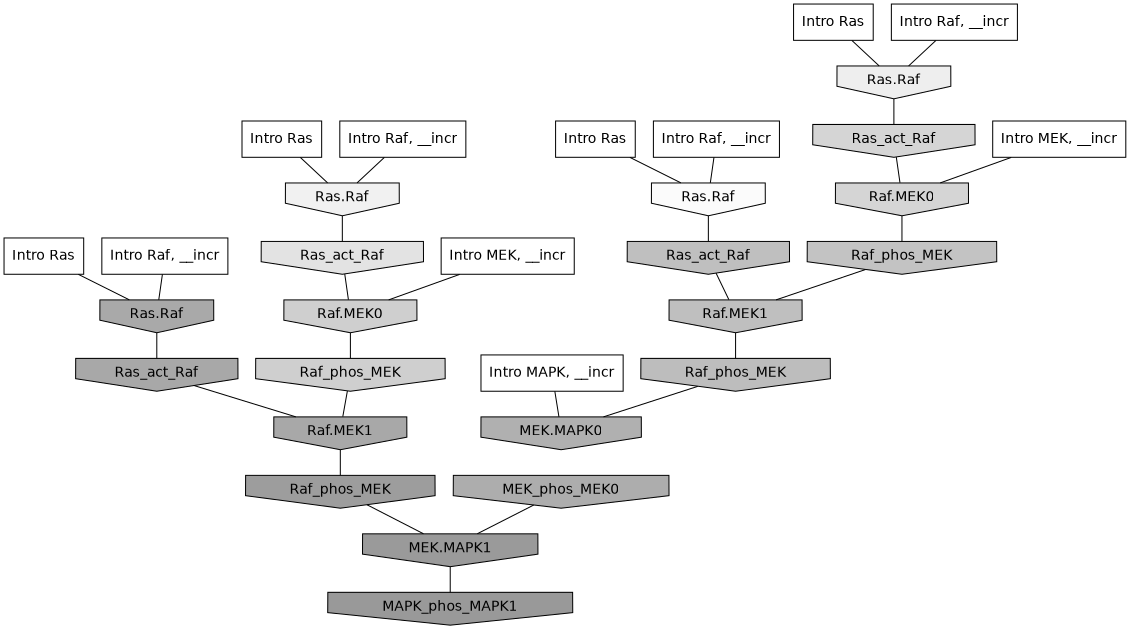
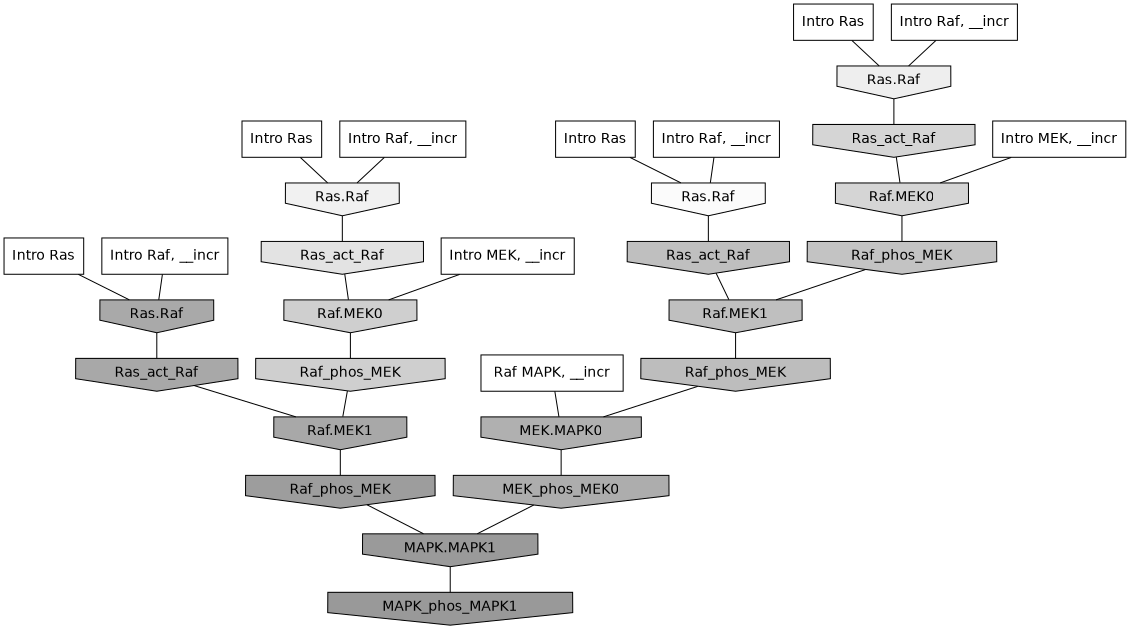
node "Intro MAPK, __incr": label "Intro MAPK, __incr" -> "Raf MAPK, __incr"
edge "MEK.MAPK0" -- "MEK_phos_MEK0": added
node "MEK.MAPK1": label "MEK.MAPK1" -> "MAPK.MAPK1"
